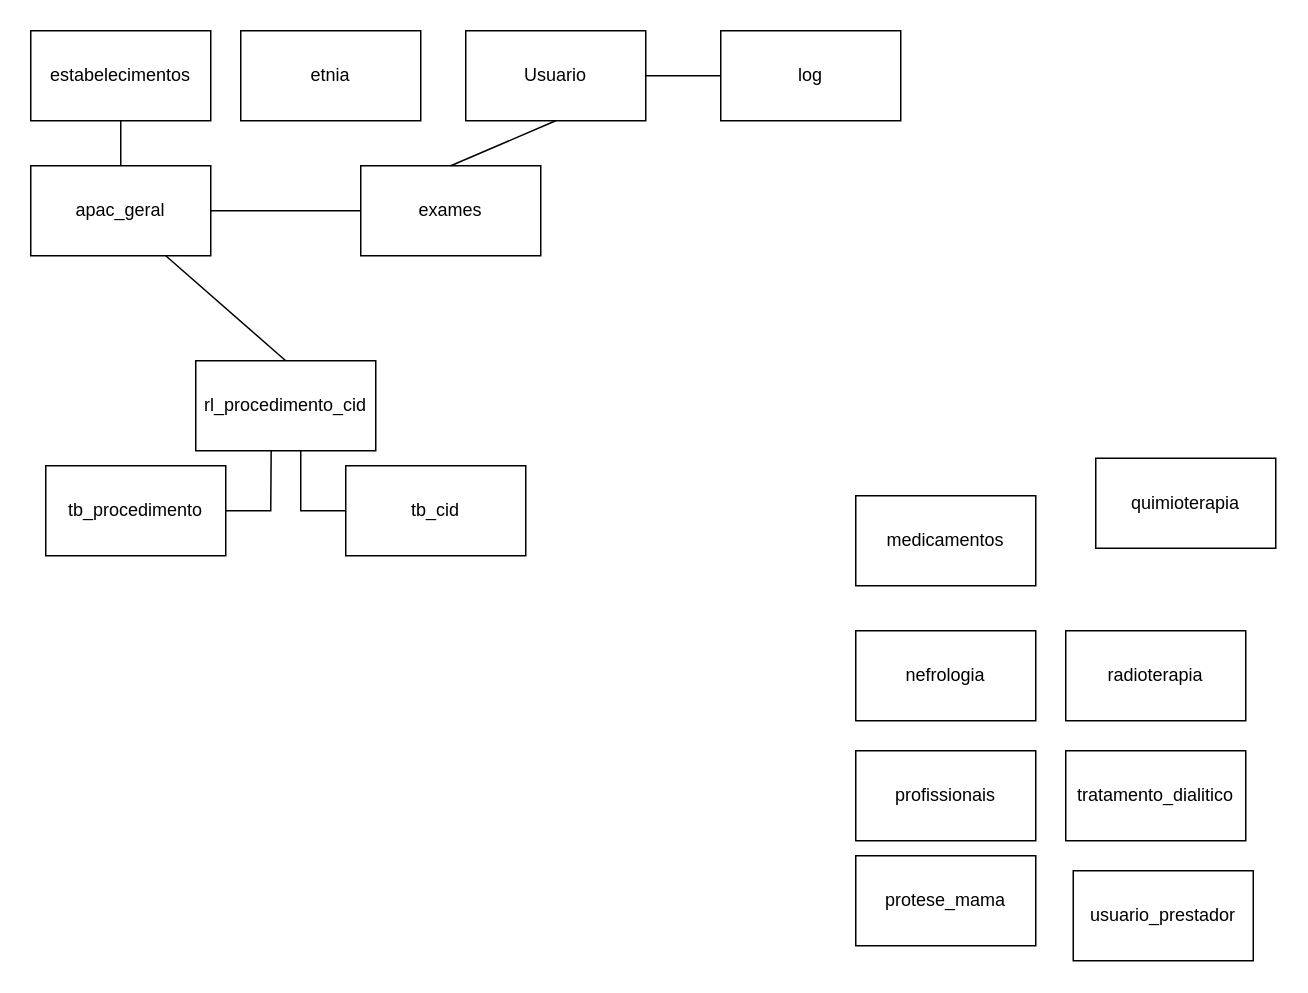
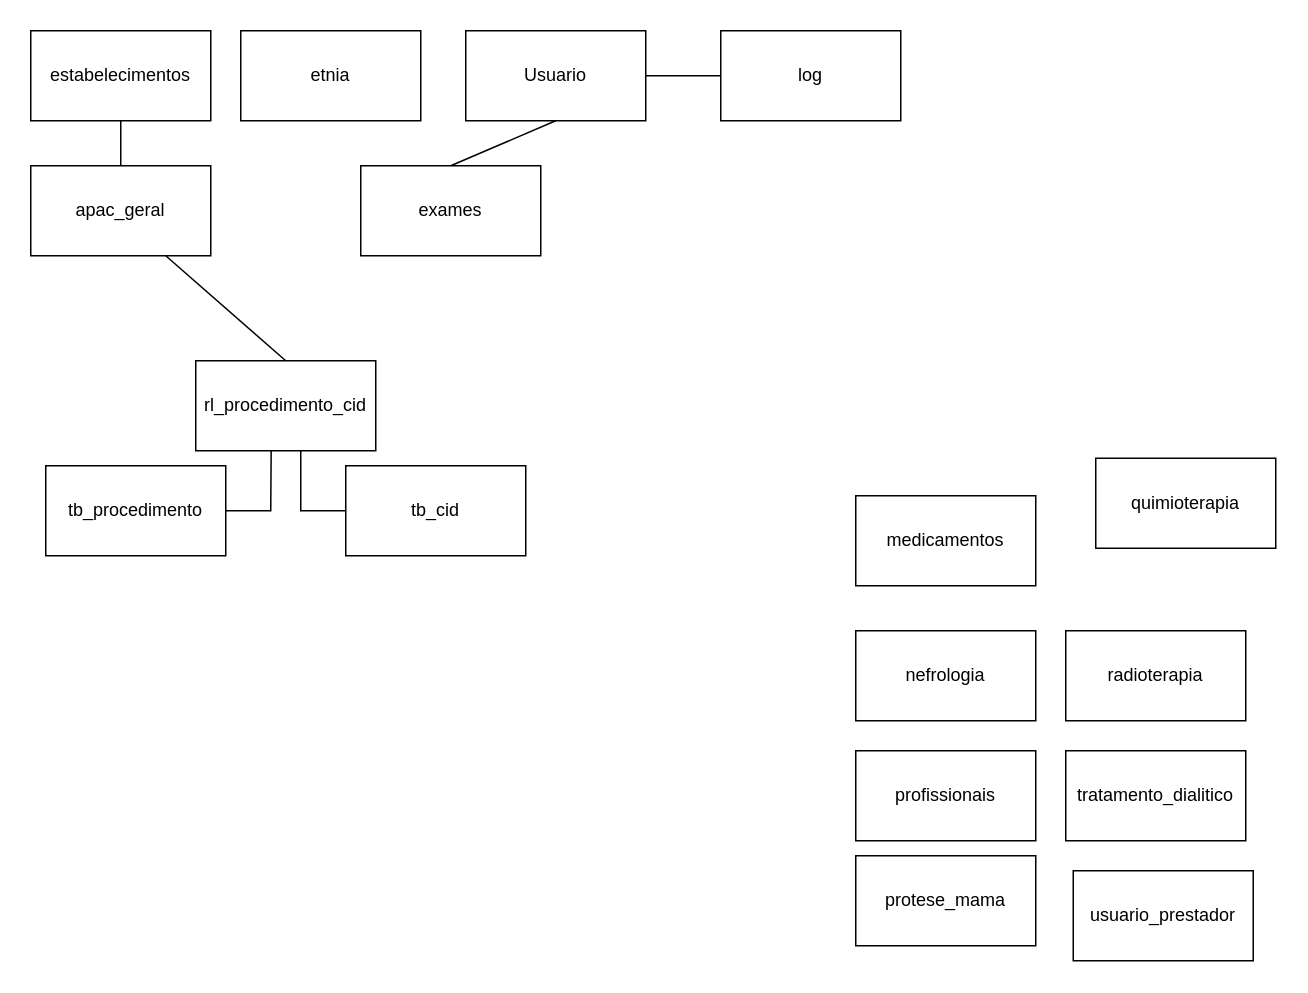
edge "apac_geral" -- "exames": removed
